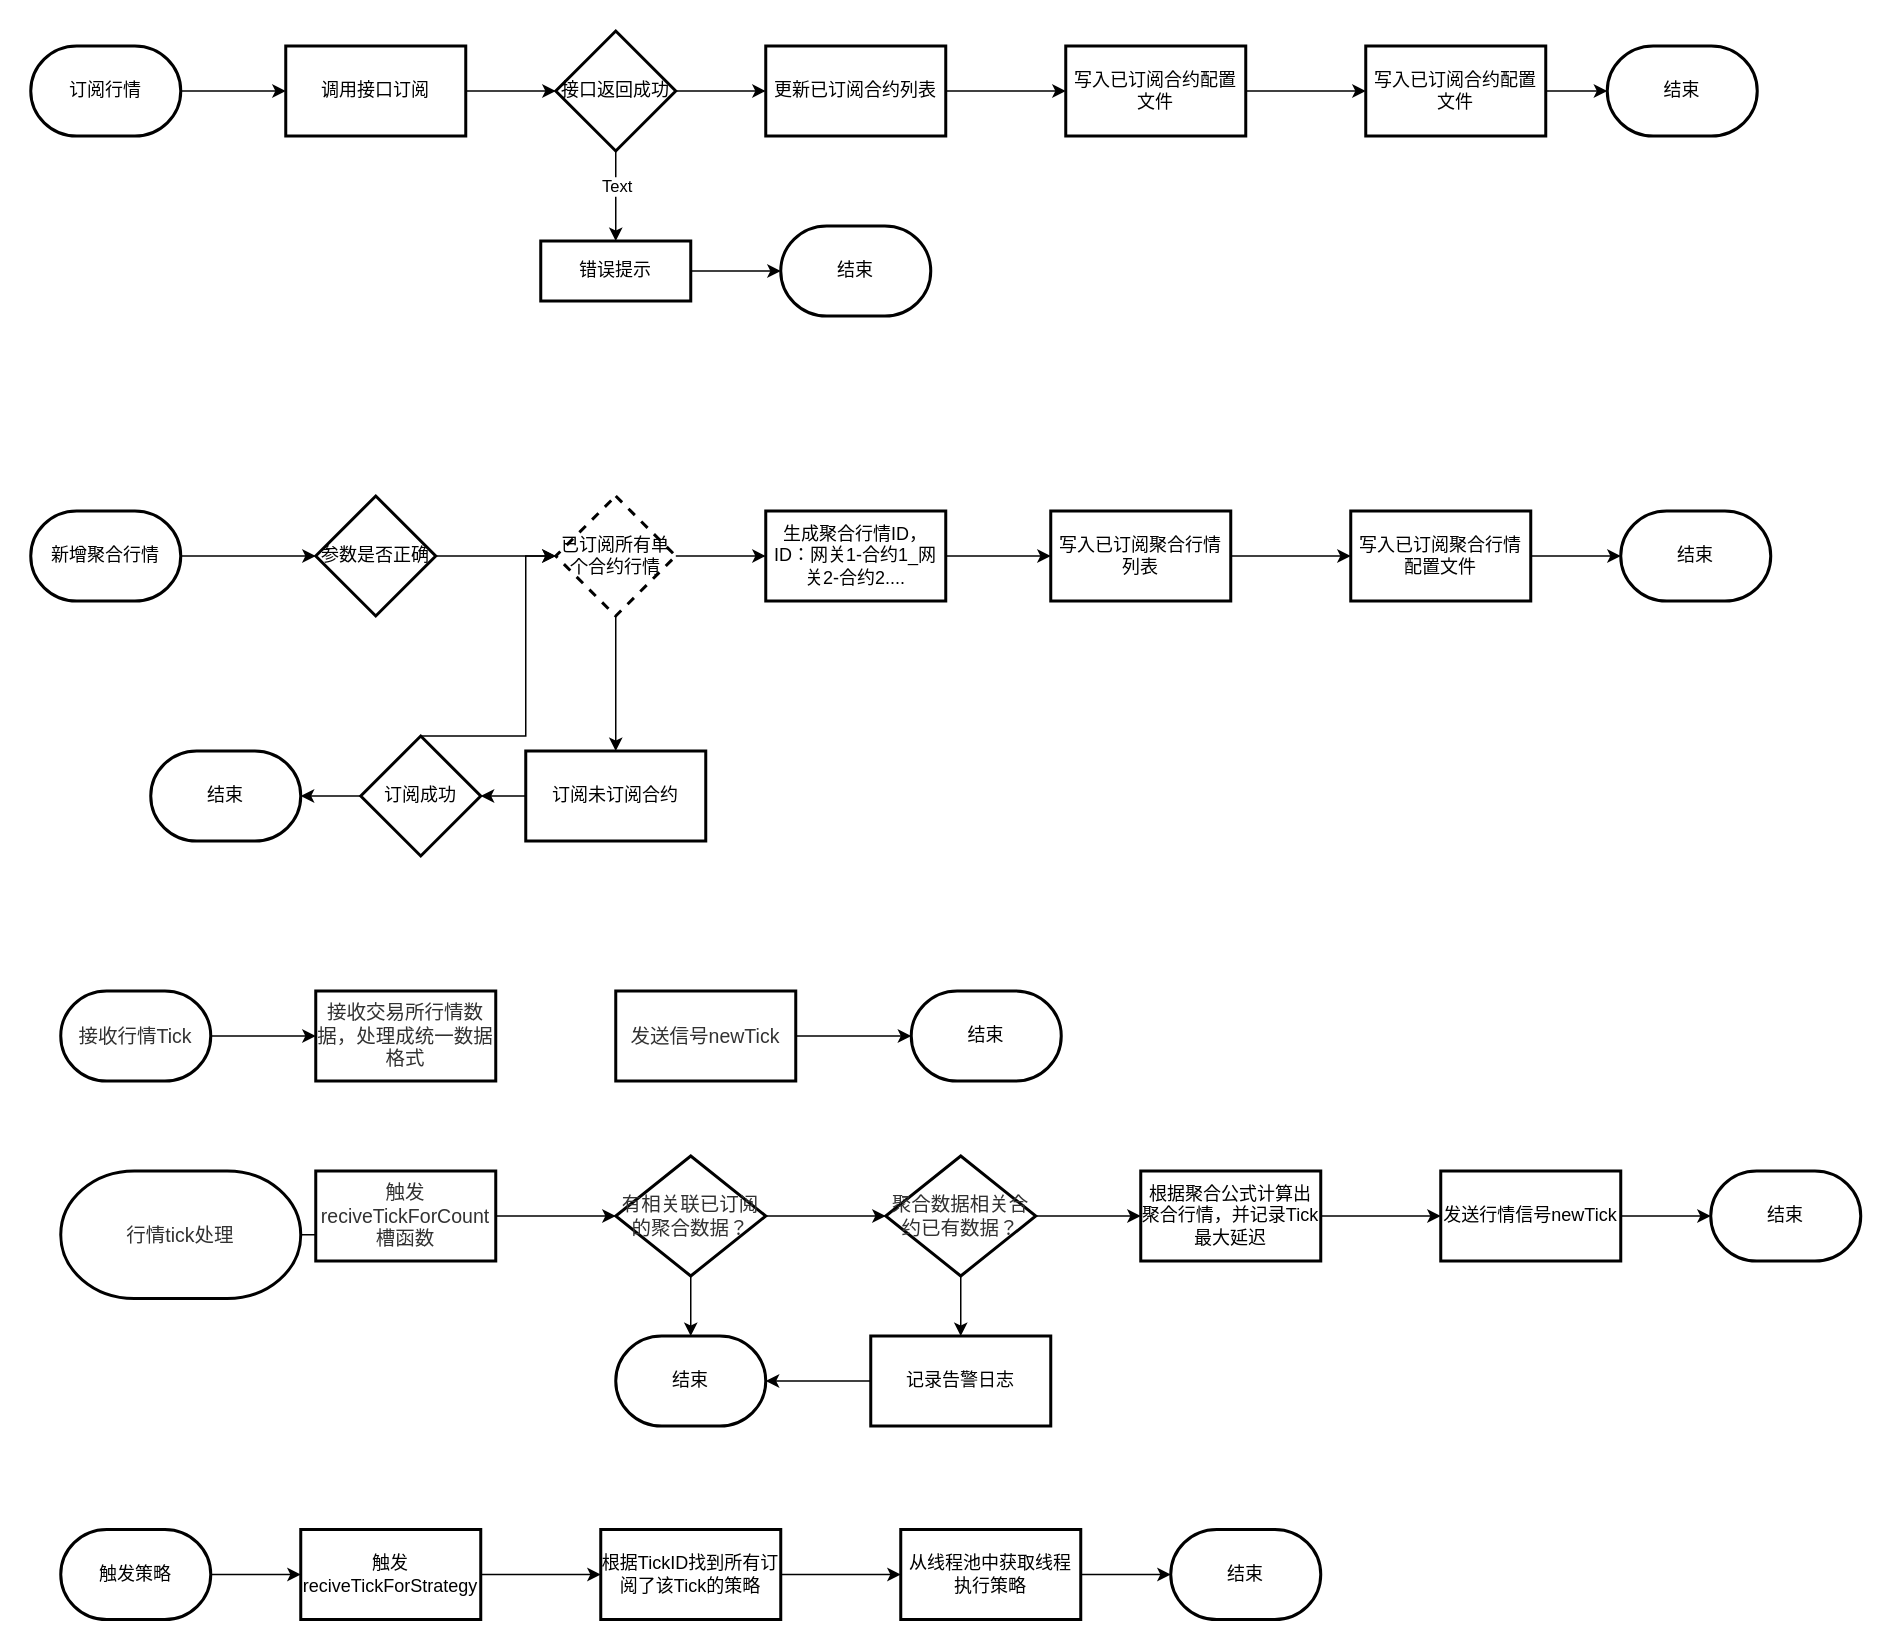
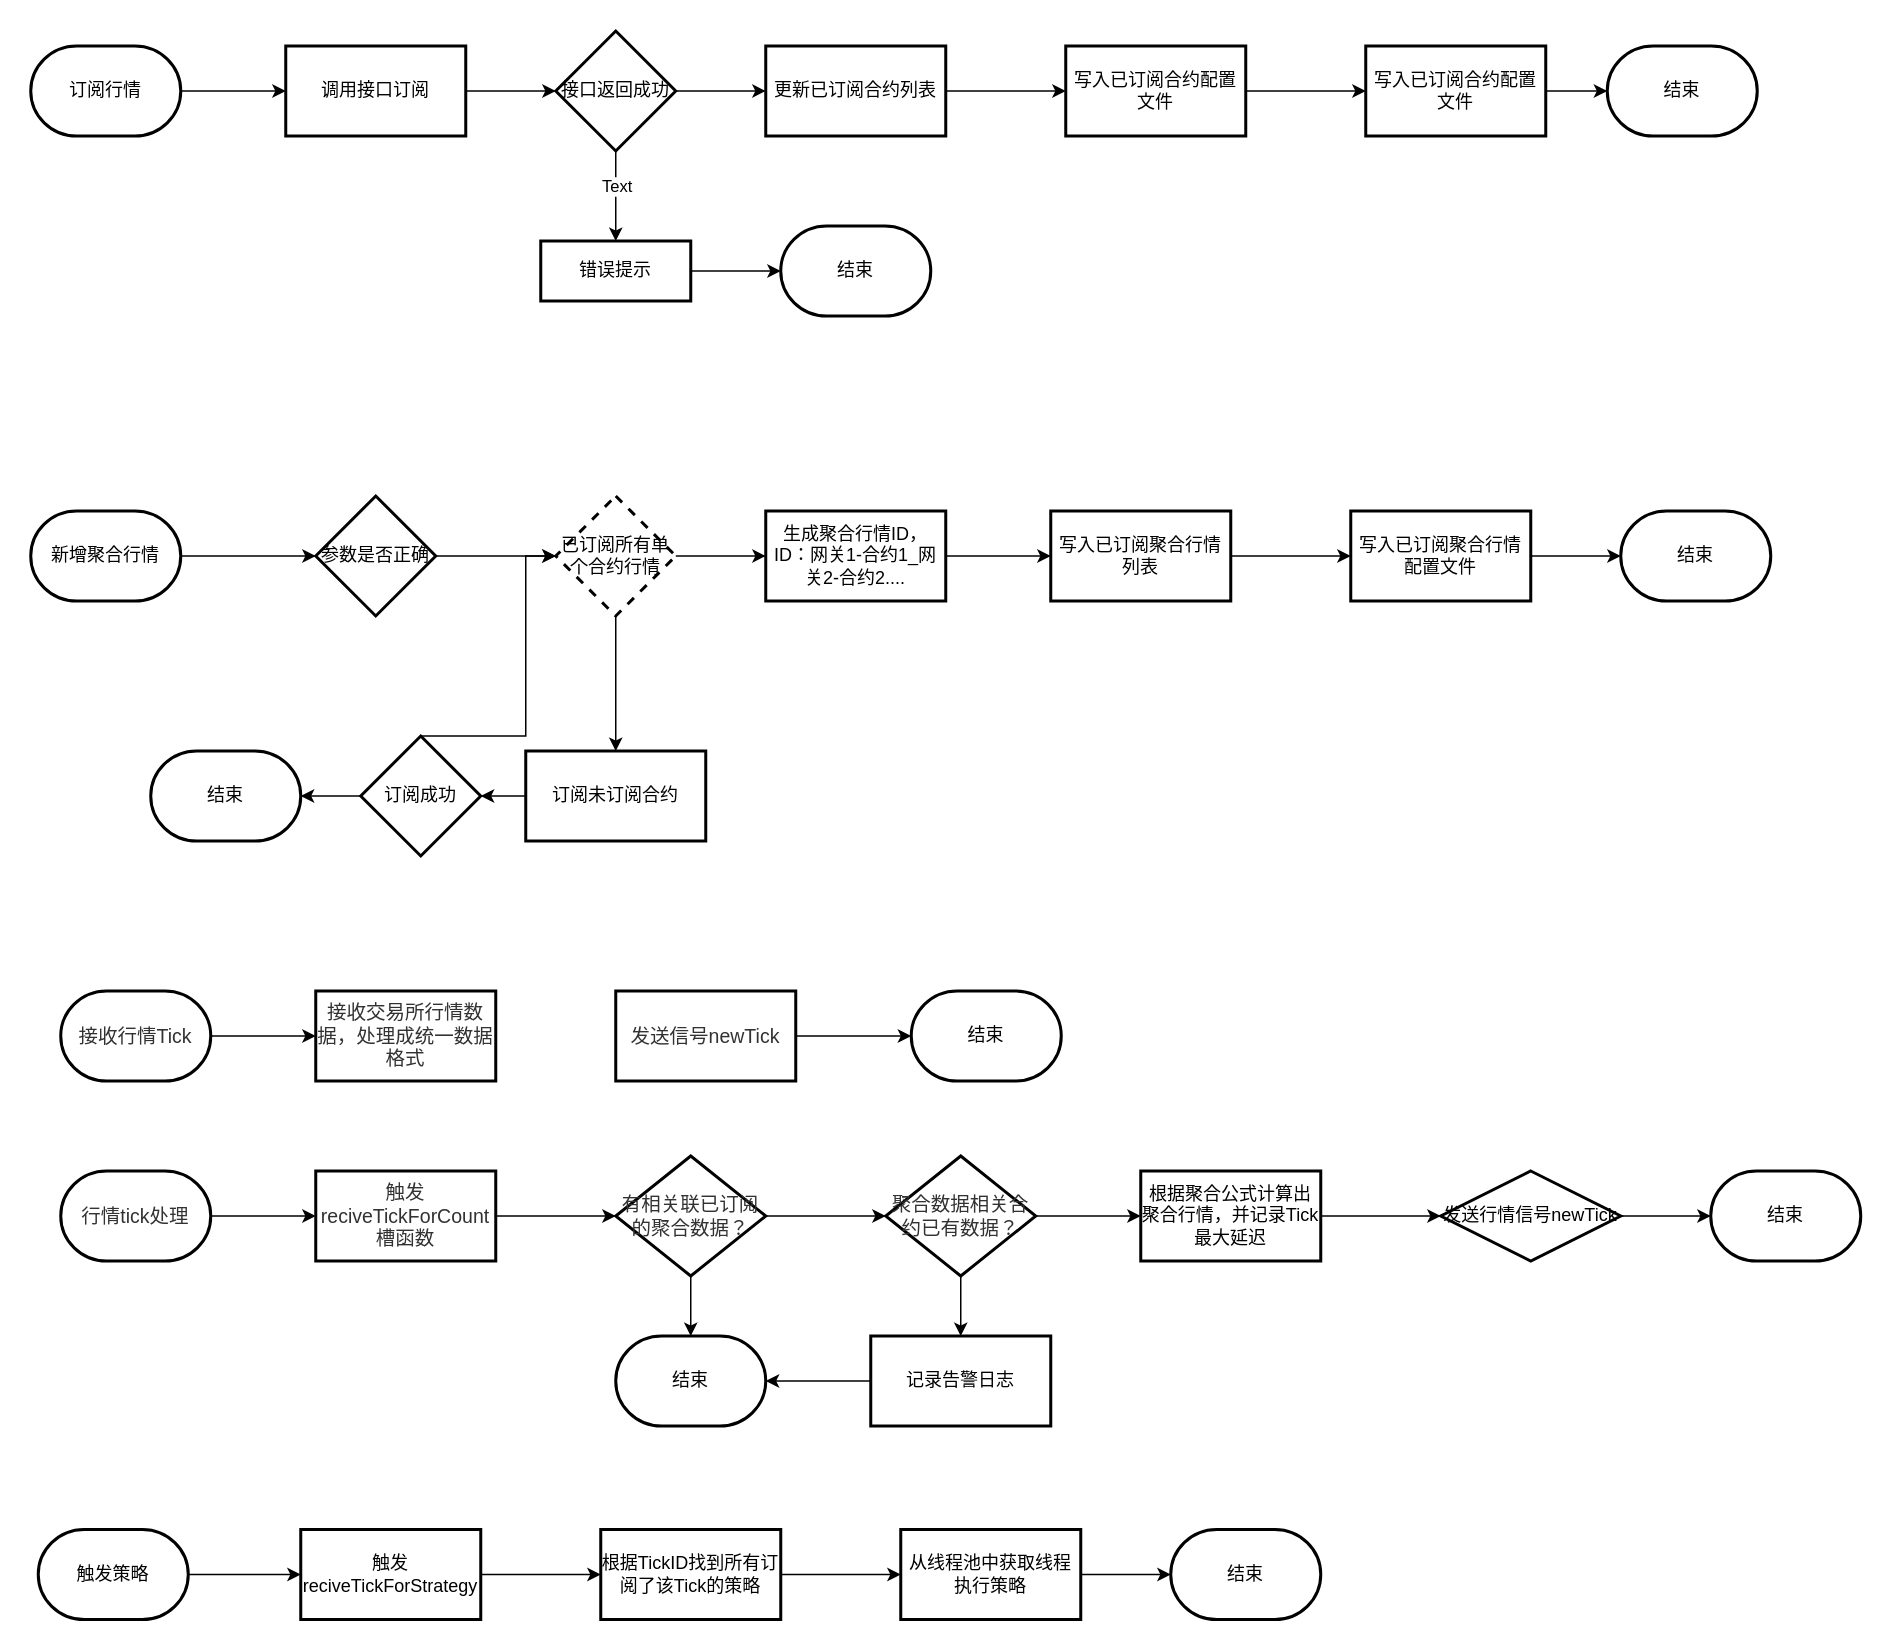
node "发送行情信号newTick": shape rectangle -> diamond
node "行情tick处理": size 240x128 -> 150x90
node "触发策略": moved (136, 1574) -> (113, 1574)
